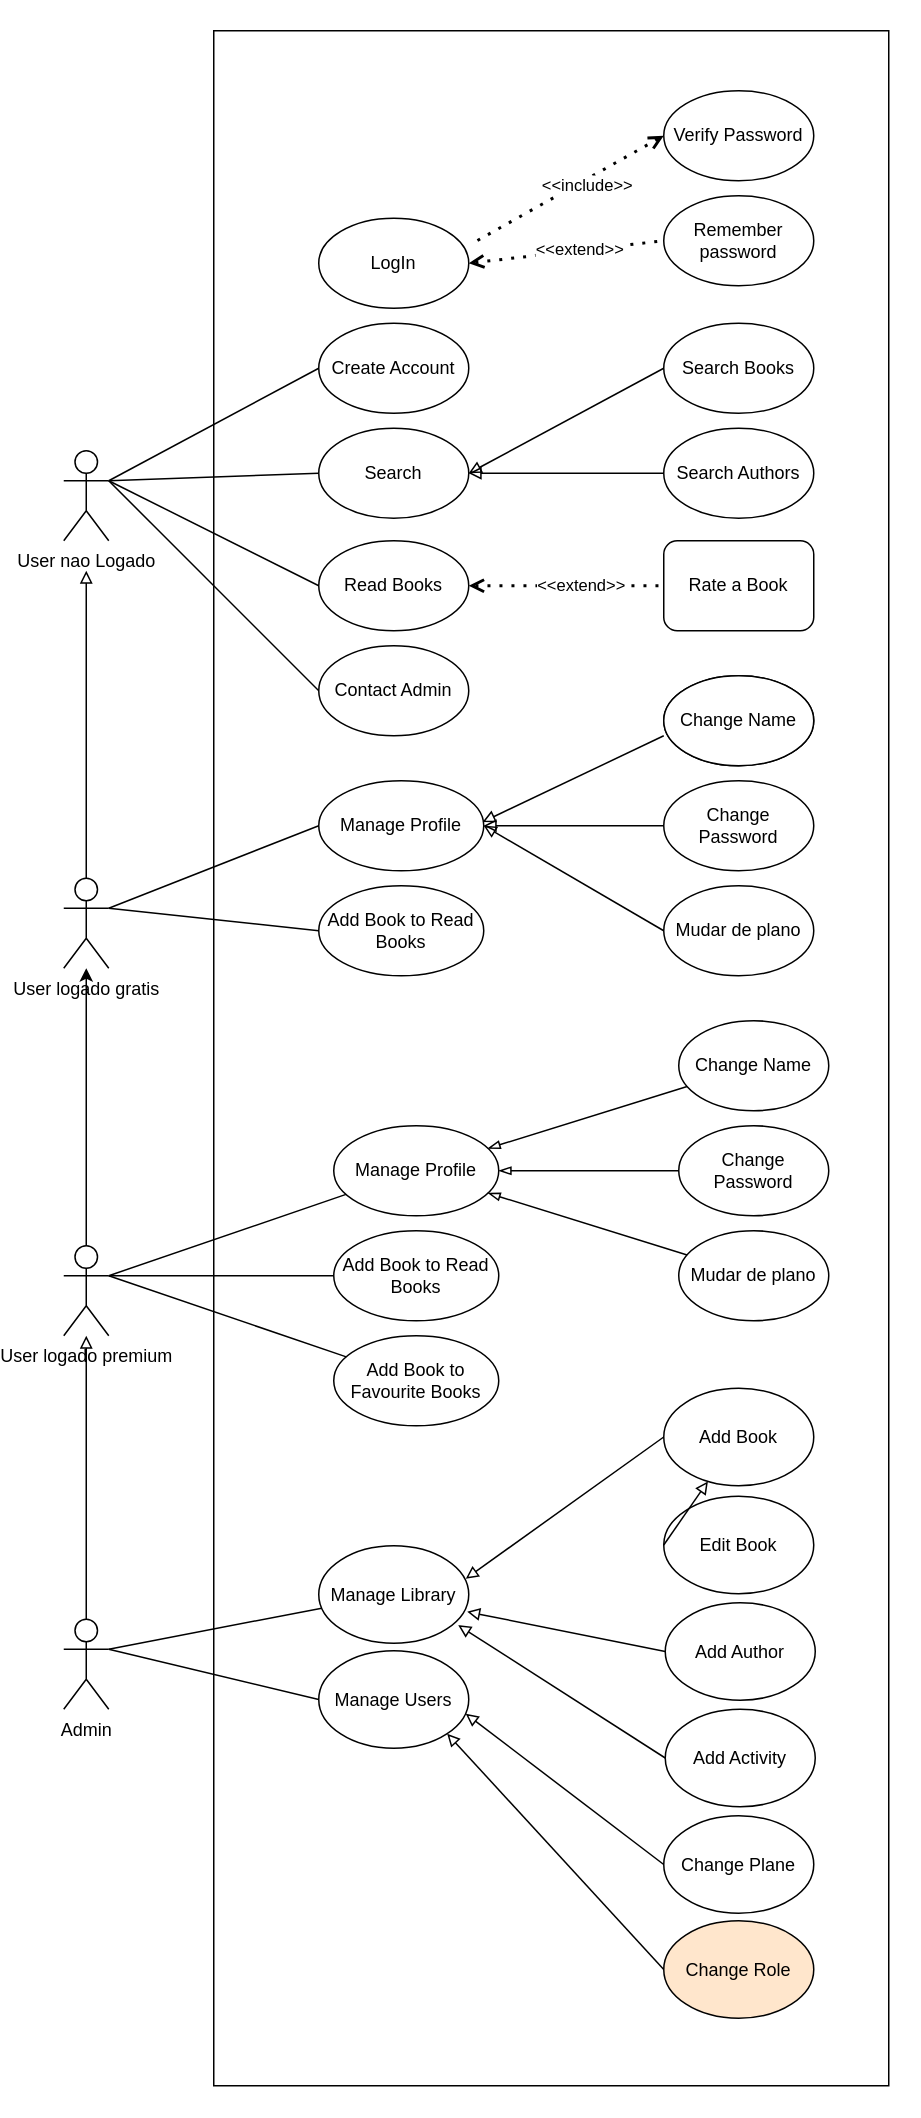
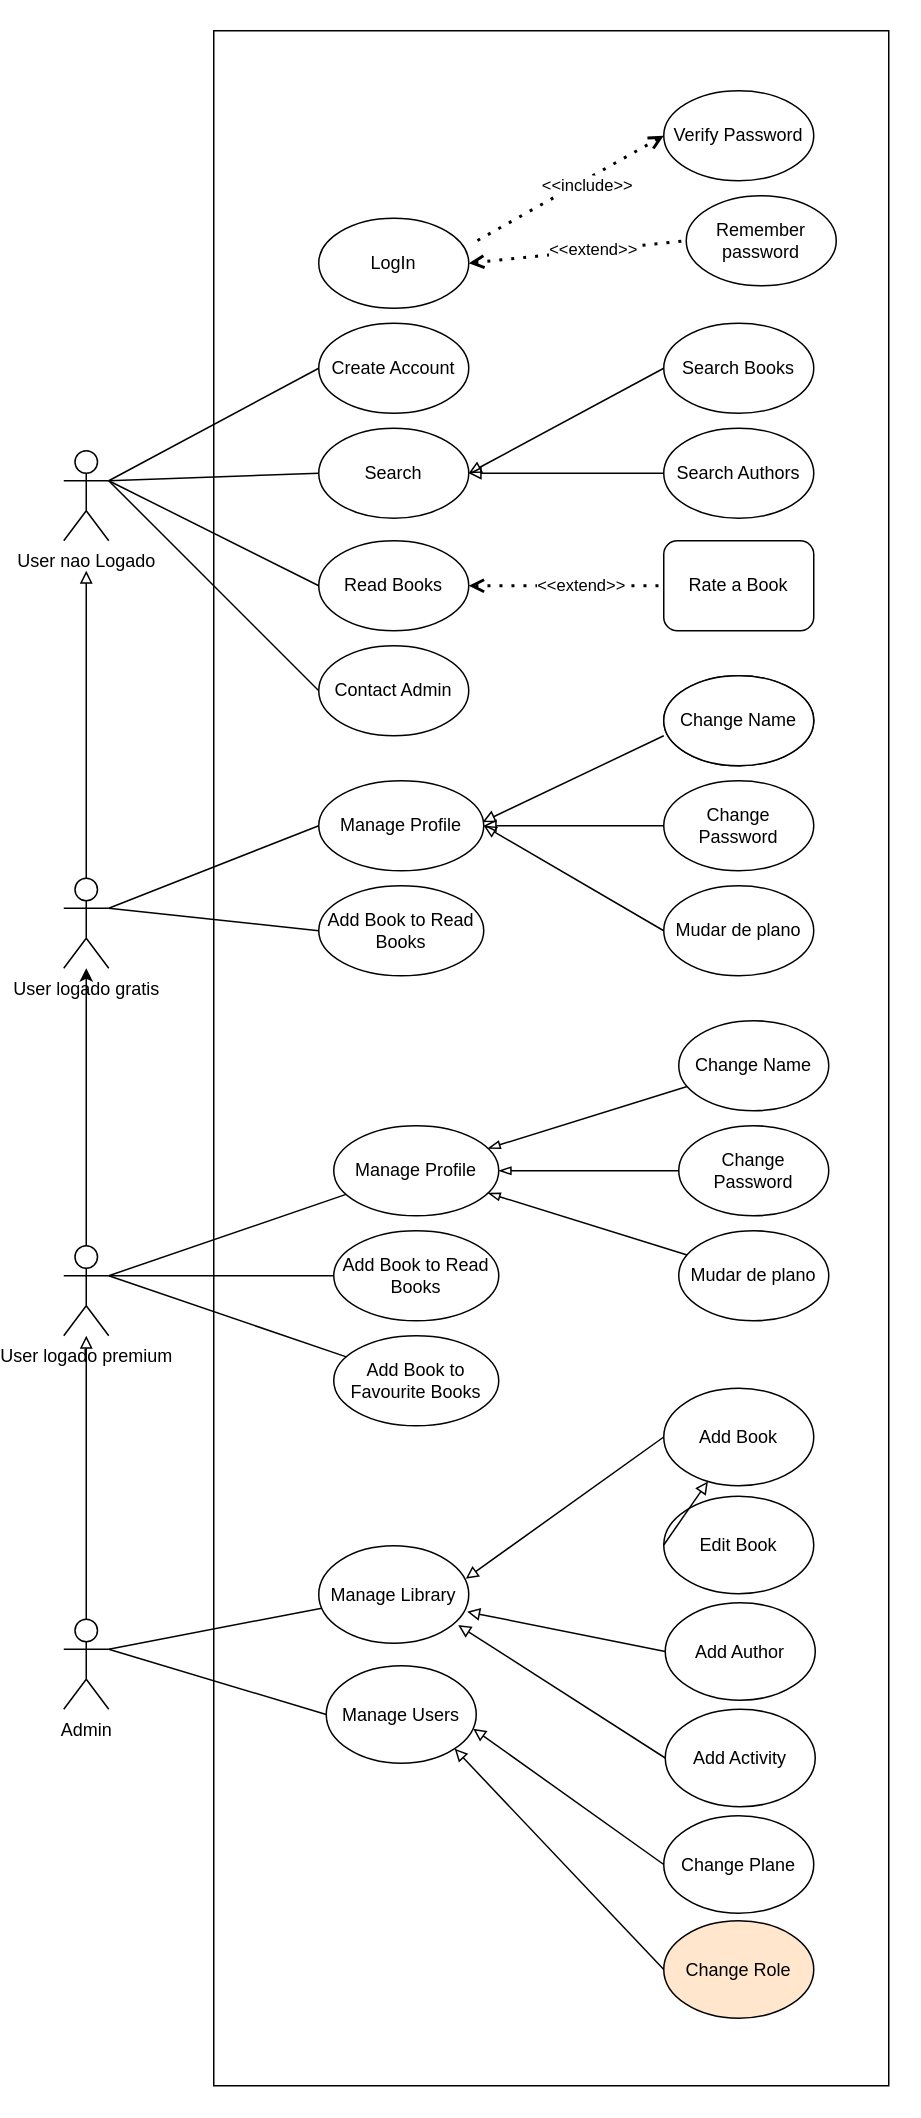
node "Remember password": moved (739, 241) -> (761, 241)
node "Manage Users": moved (394, 1700) -> (401, 1715)
